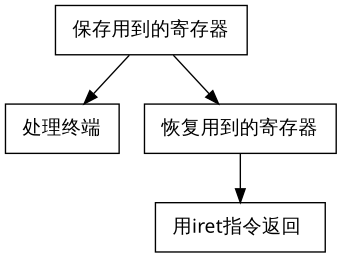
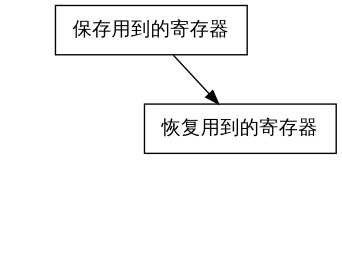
node "处理终端": removed
node "用iret指令返回": removed
